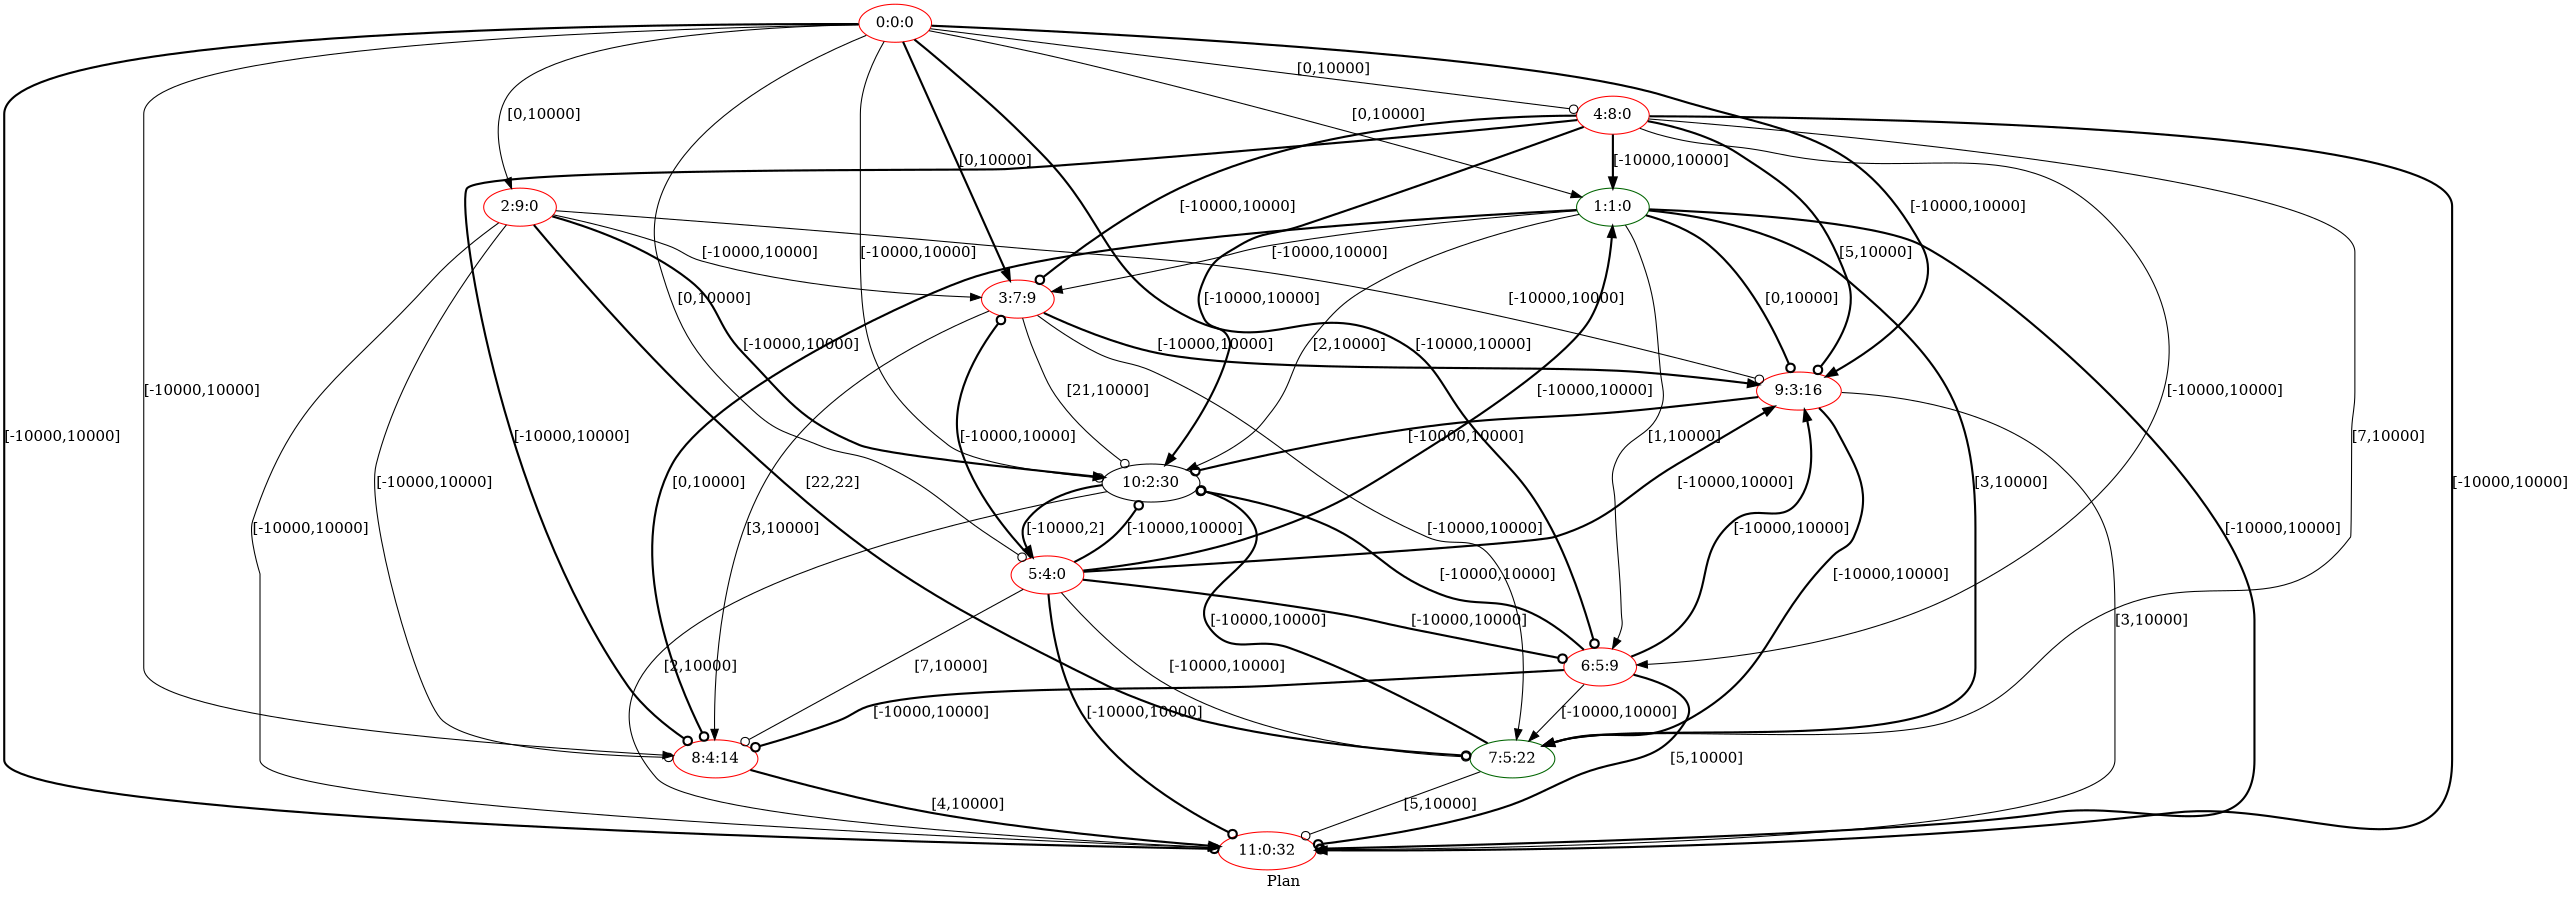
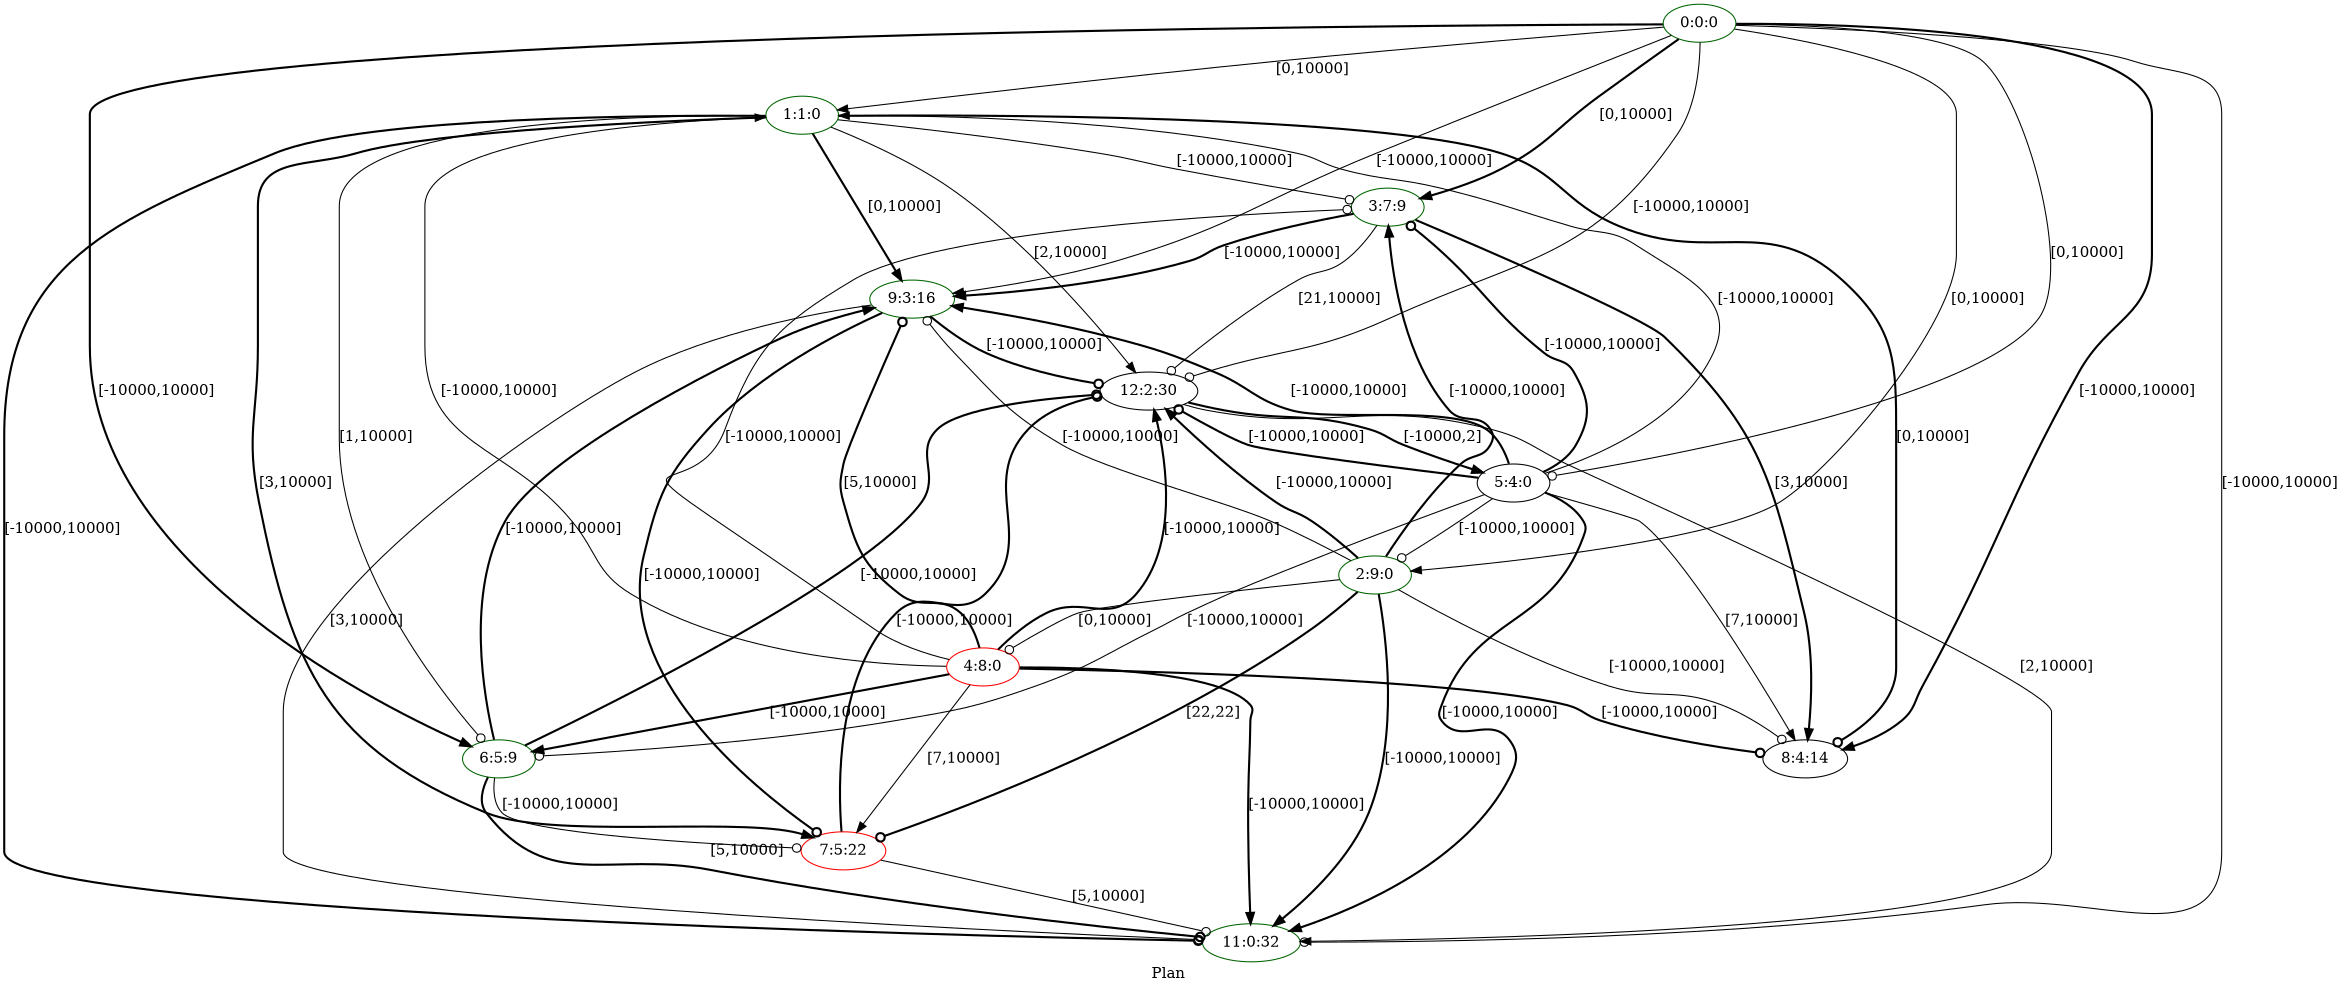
node "0:0:0": color red -> darkgreen
edge "0:0:0" -> "4:8:0": now "2:9:0" -> "4:8:0"
edge "0:0:0" -> "9:3:16": style bold -> solid
edge "4:8:0" -> "3:7:9": style bold -> solid
edge "4:8:0" -> "1:1:0": style bold -> solid
node "2:9:0": color red -> darkgreen
edge "1:1:0" -> "3:7:9": arrowhead normal -> odot
edge "1:1:0" -> "9:3:16": arrowhead odot -> normal
edge "2:9:0" -> "3:7:9": style solid -> bold
edge "0:0:0" -> "8:4:14": style solid -> bold
node "3:7:9": color red -> darkgreen
edge "0:0:0" -> "6:5:9": arrowhead odot -> normal
edge "4:8:0" -> "6:5:9": style solid -> bold
node "9:3:16": color red -> darkgreen
edge "1:1:0" -> "6:5:9": arrowhead normal -> odot
edge "3:7:9" -> "8:4:14": style solid -> bold
edge "5:4:0" -> "1:1:0": style bold -> solid
node "10:2:30": label "10:2:30" -> "12:2:30"
edge "3:7:9" -> "7:5:22": removed, label "[-10000,10000]"
node "5:4:0": color red -> black
edge "0:0:0" -> "11:0:32": style bold -> solid
edge "5:4:0" -> "6:5:9": style bold -> solid
edge "9:3:16" -> "7:5:22": arrowhead normal -> odot
edge "5:4:0" -> "8:4:14": arrowhead odot -> normal
node "6:5:9": color red -> darkgreen
edge "6:5:9" -> "8:4:14": removed, label "[-10000,10000]"
edge "6:5:9" -> "7:5:22": arrowhead normal -> odot
edge "5:4:0" -> "7:5:22": now "5:4:0" -> "2:9:0"
edge "5:4:0" -> "11:0:32": arrowhead odot -> normal
node "8:4:14": color red -> black
node "7:5:22": color darkgreen -> red
edge "2:9:0" -> "11:0:32": style solid -> bold
edge "8:4:14" -> "11:0:32": removed, label "[4,10000]"
node "11:0:32": color red -> darkgreen
